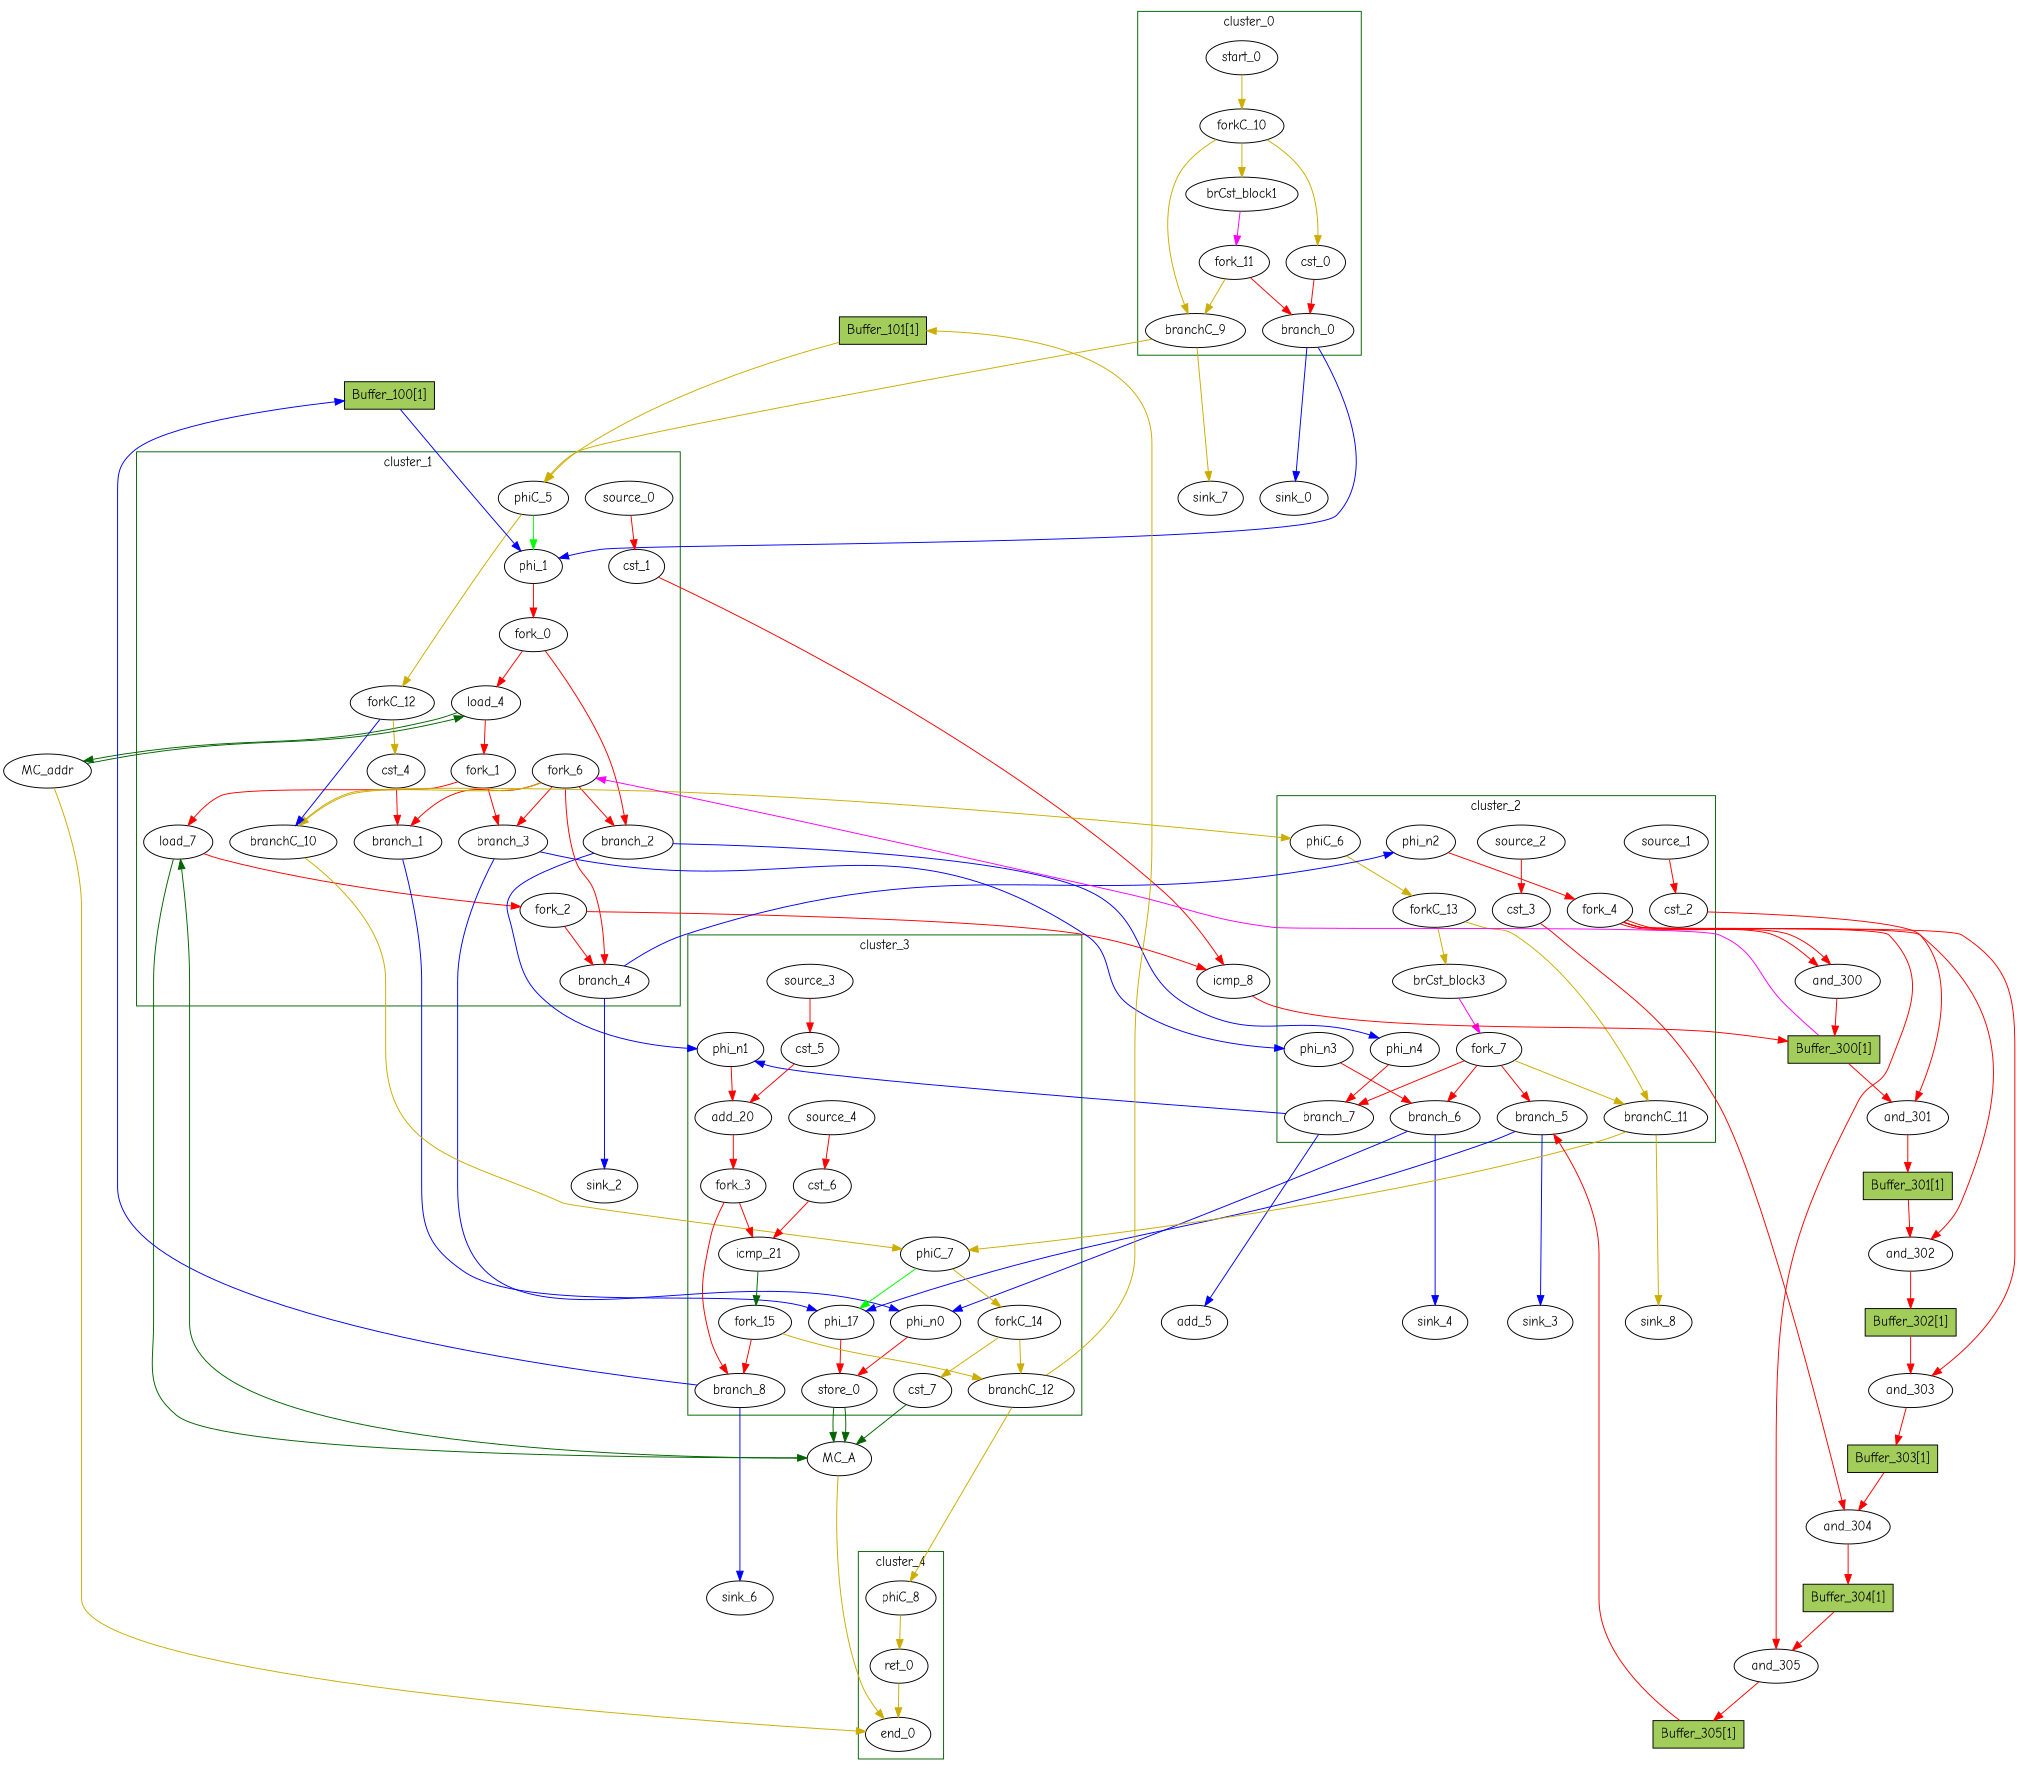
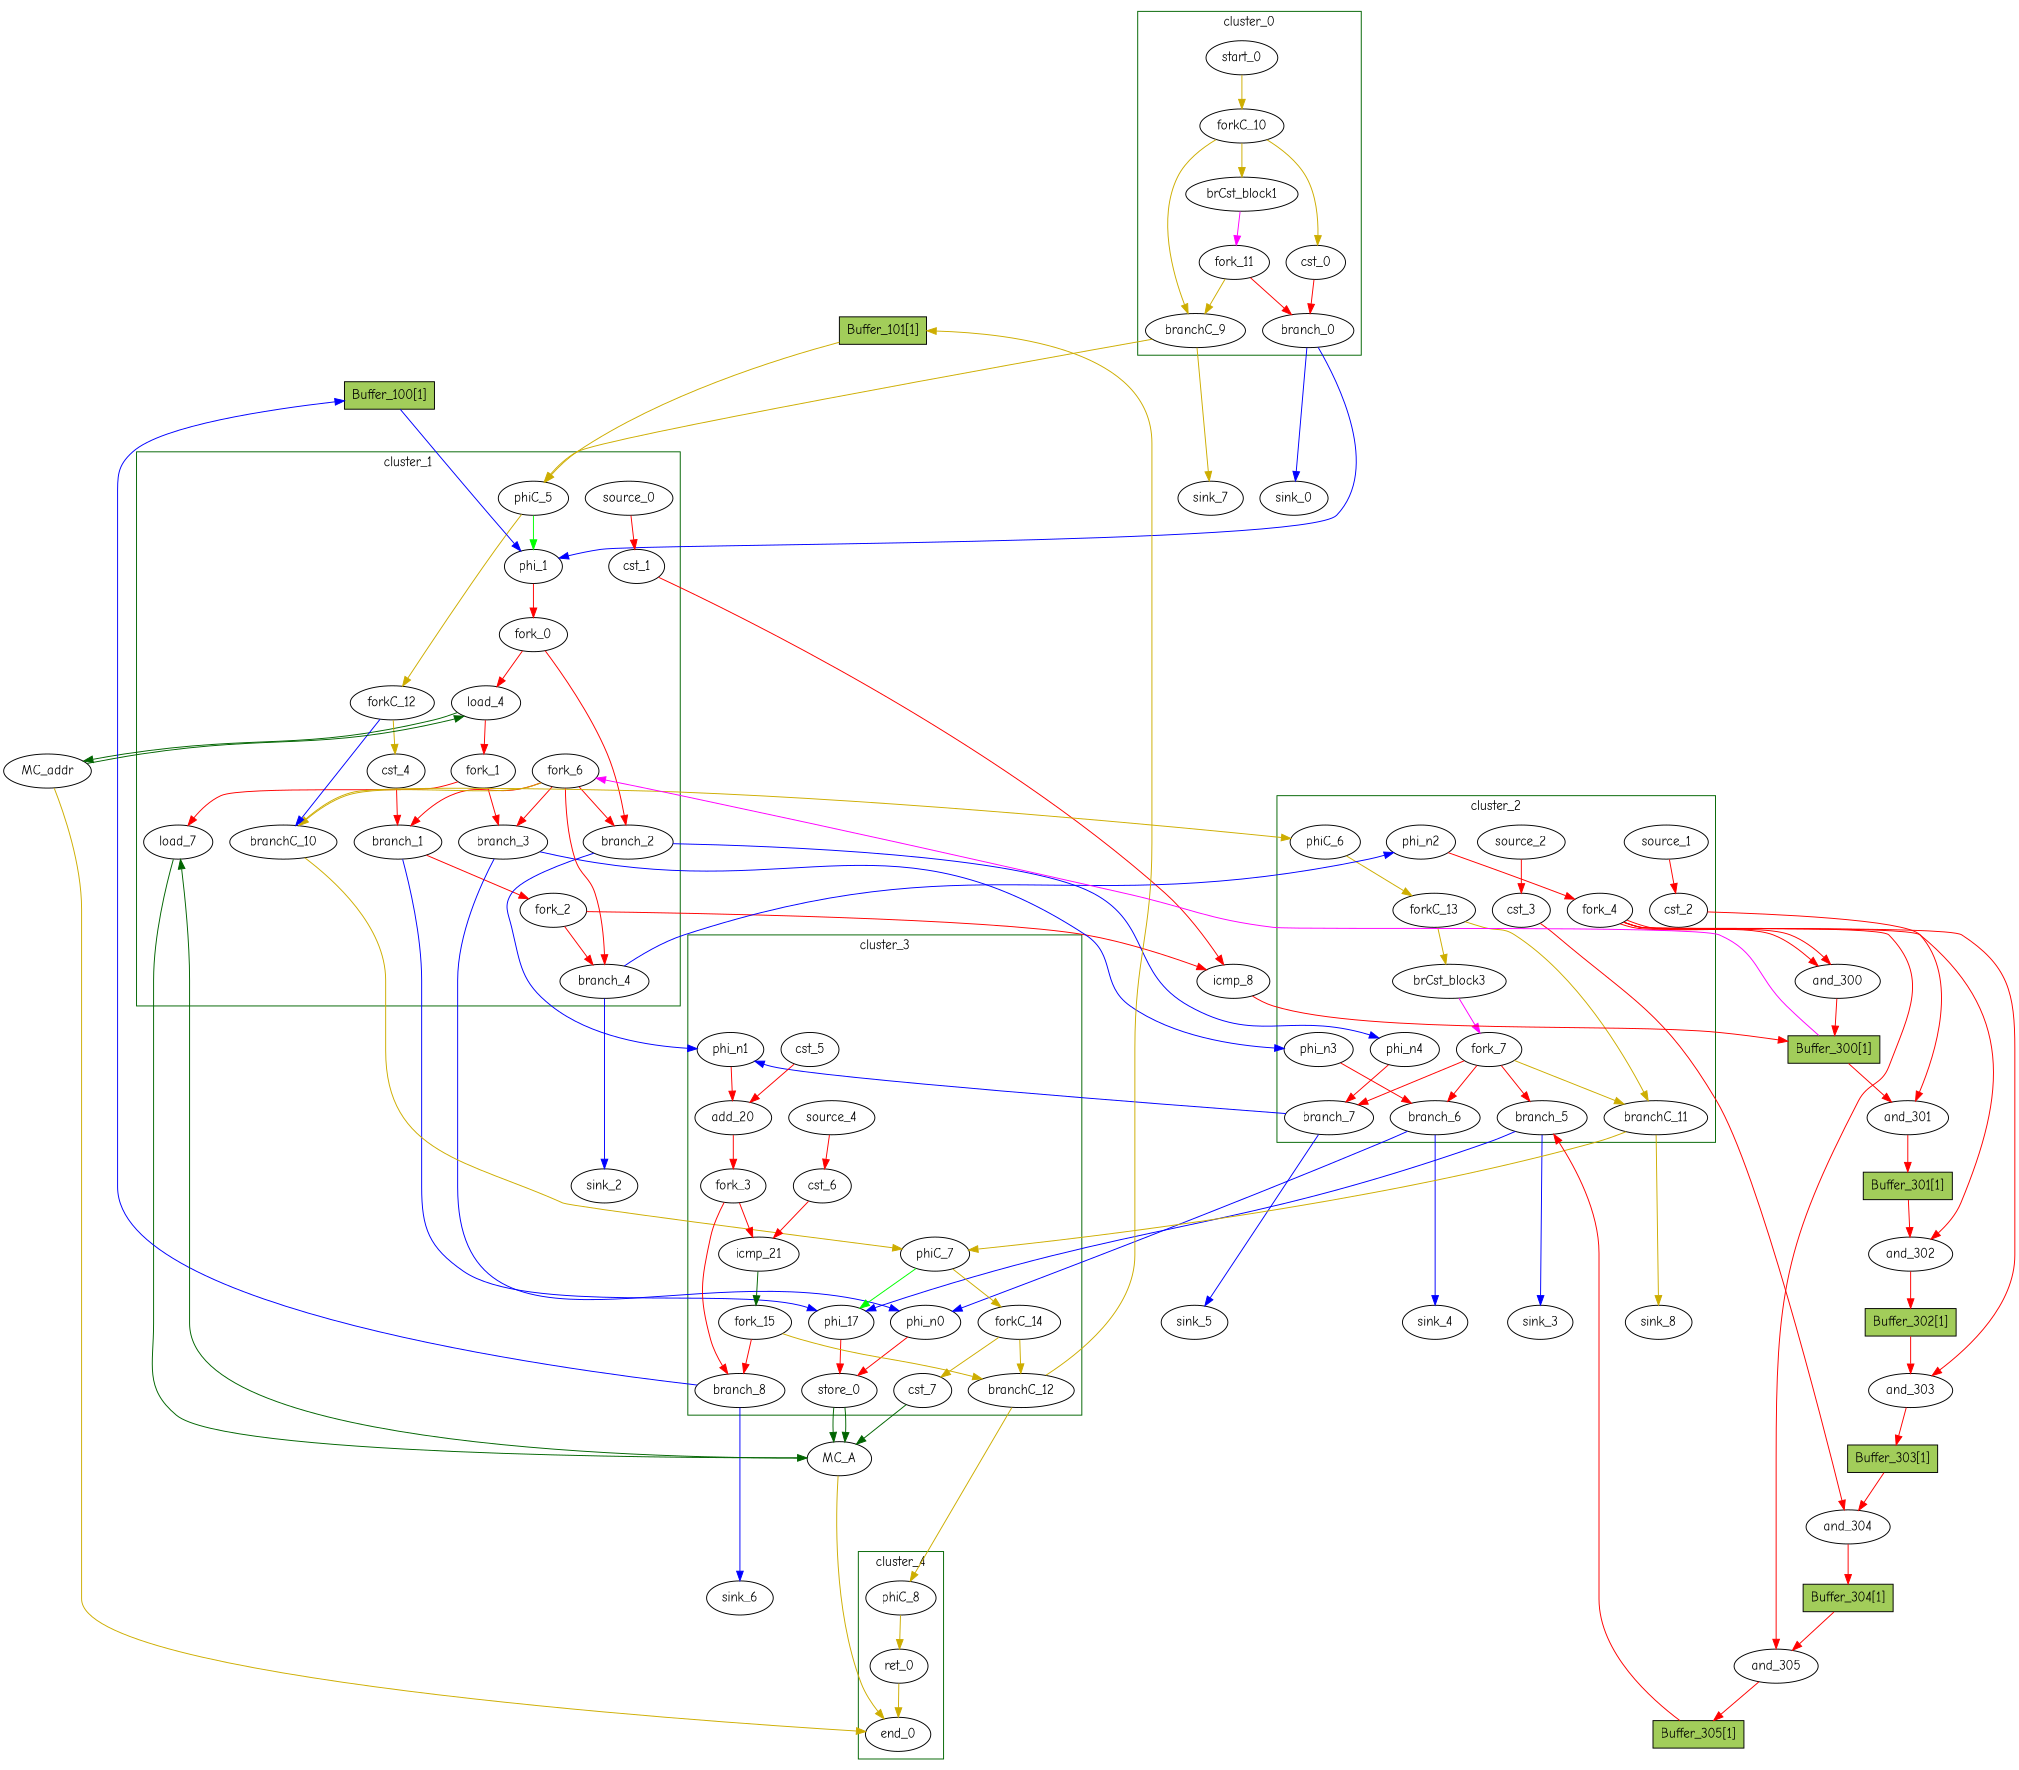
edge "load_7" -> "fork_2": now "branch_1" -> "fork_2"
node "source_3": removed
node "add_5": label "add_5" -> "sink_5"
